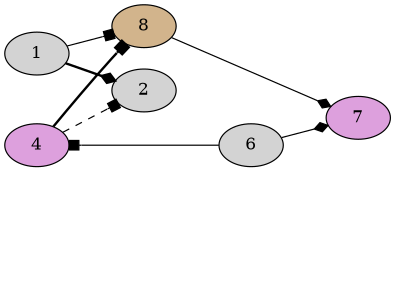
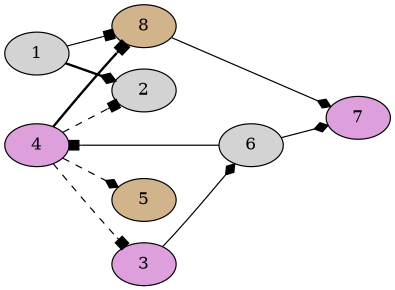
node "5": added
node "3": added
